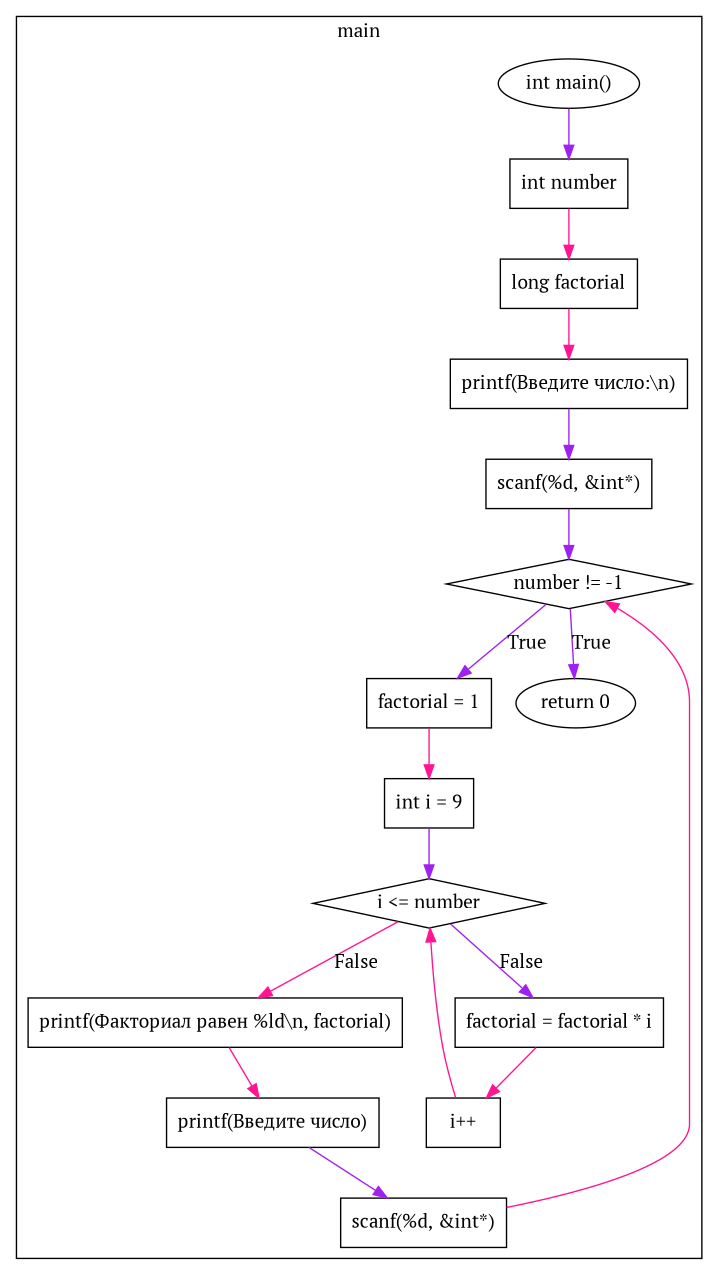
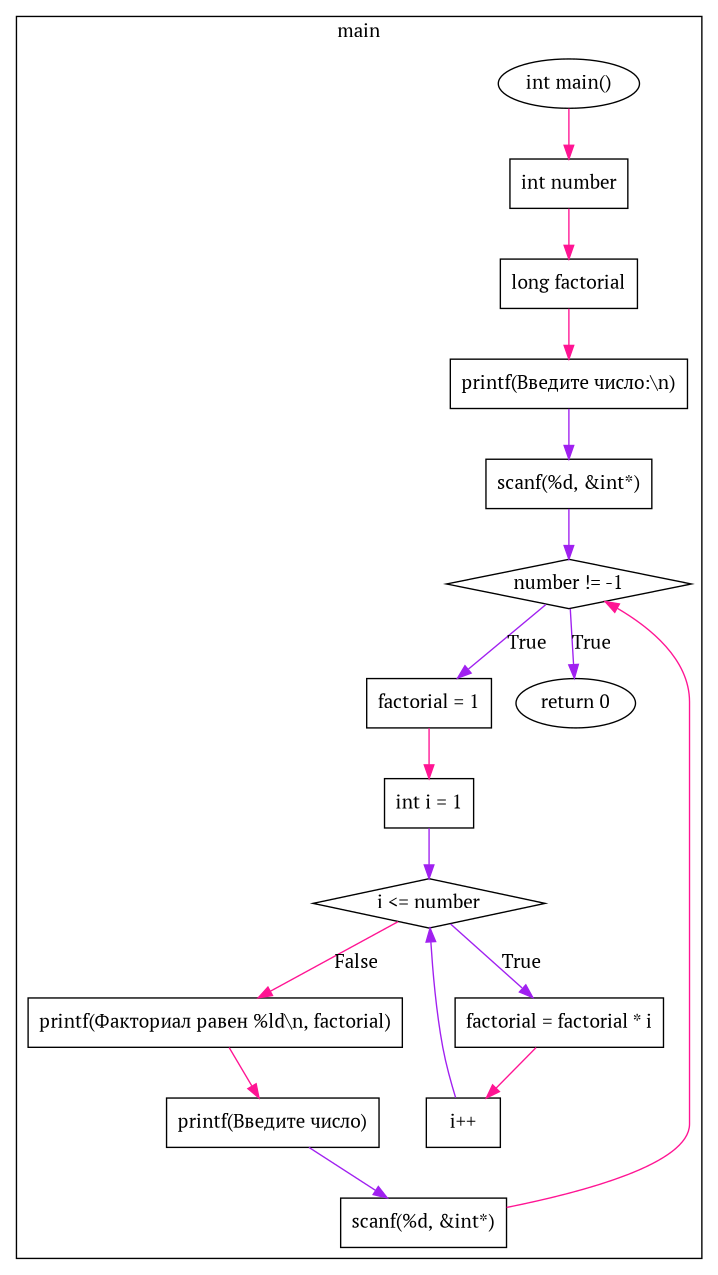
edge "int main()" -> "int number": color purple -> deeppink
node "int i = 9": label "int i = 9" -> "int i = 1"
edge "i <= number" -> "factorial = factorial * i": label "False" -> "True"
edge "i++" -> "i <= number": color deeppink -> purple
